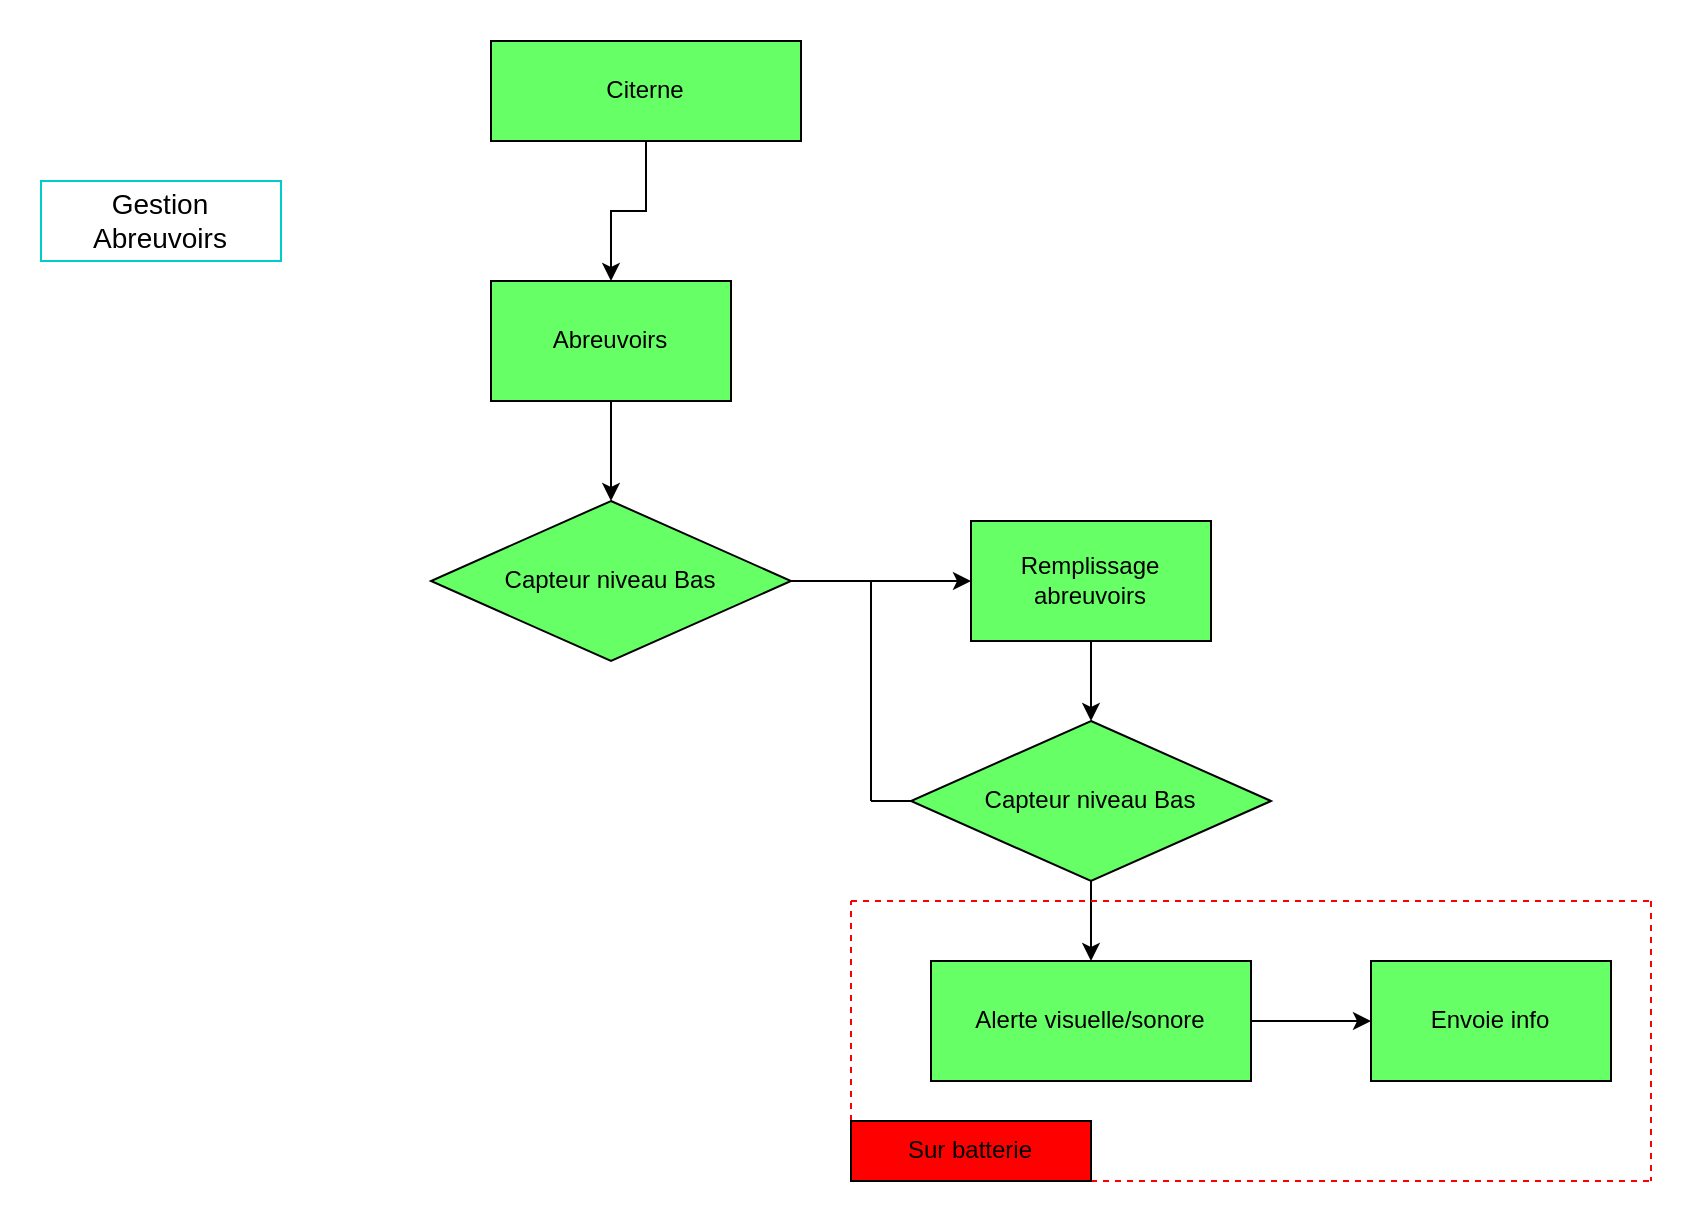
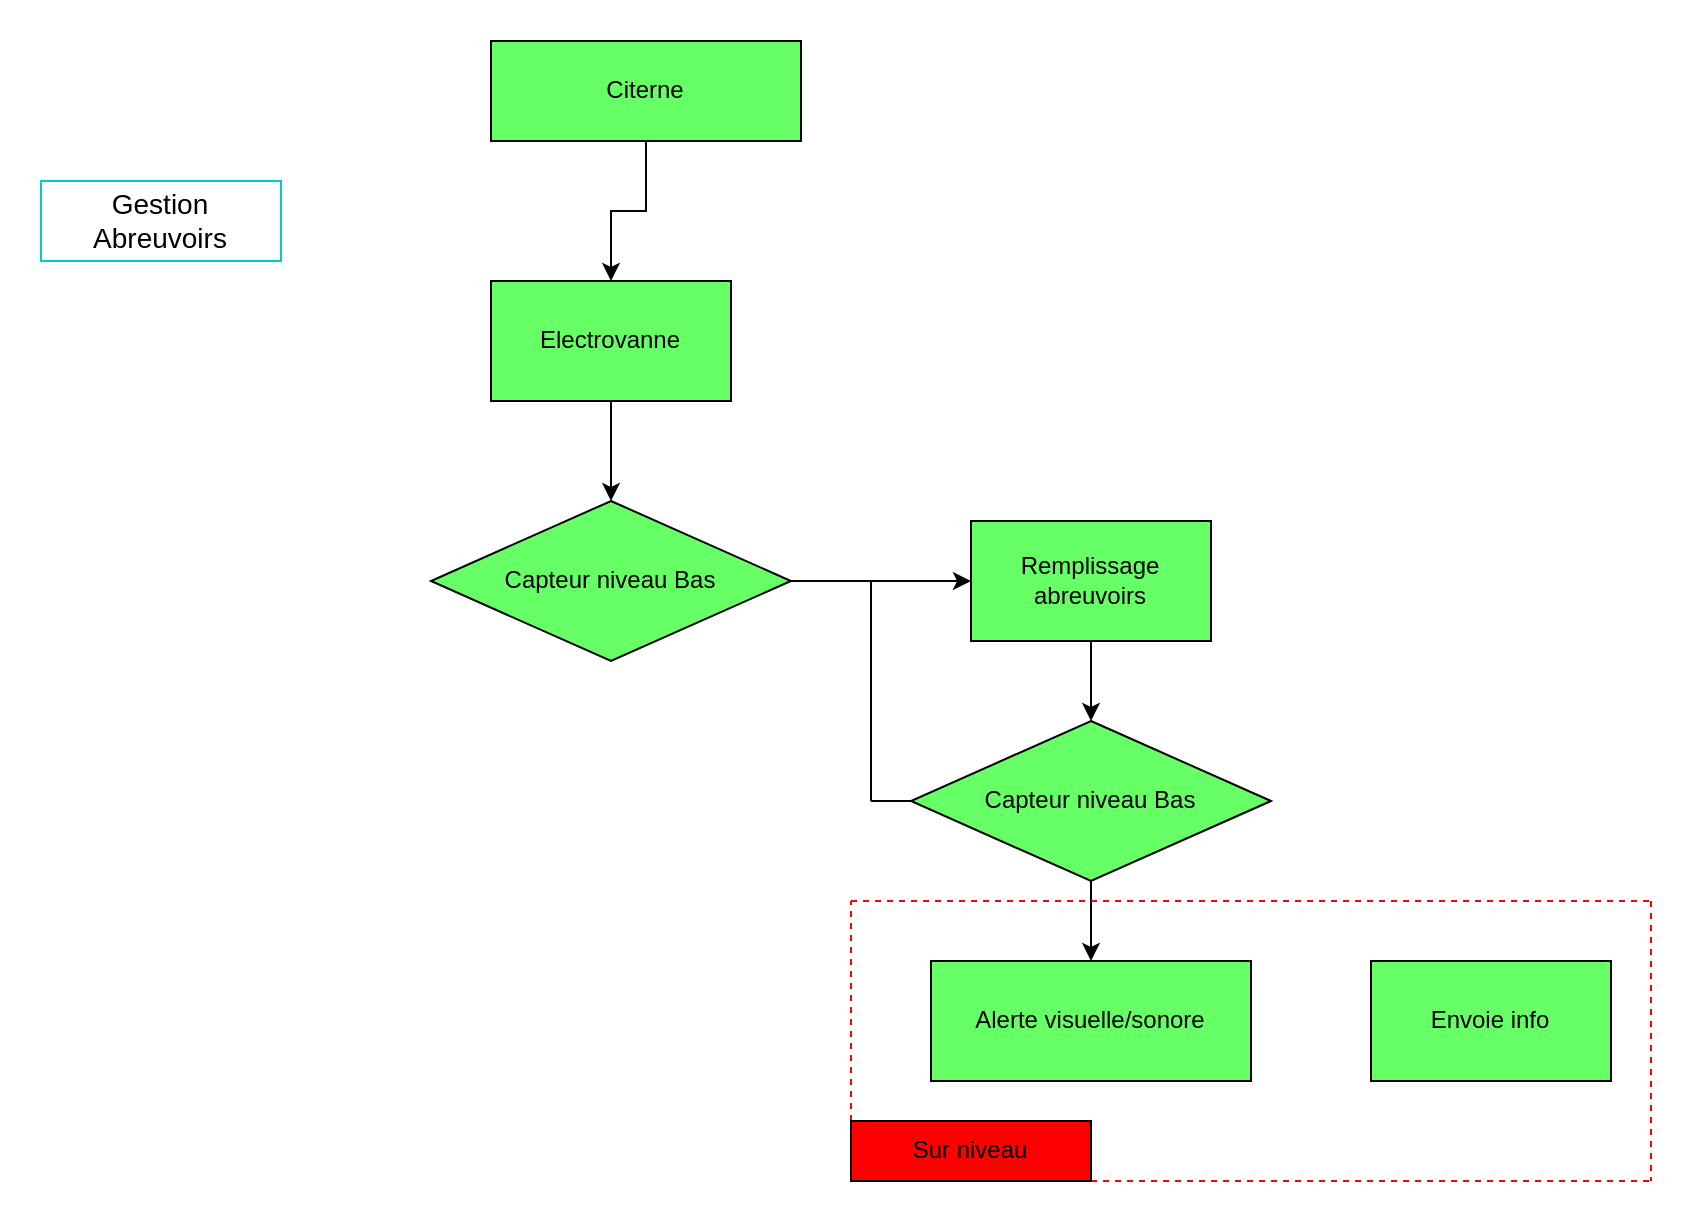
node "Abreuvoirs": label "Abreuvoirs" -> "Electrovanne"
edge "Alerte visuelle/sonore" -> "Envoie info": removed
node "Sur batterie": label "Sur batterie" -> "Sur niveau"
